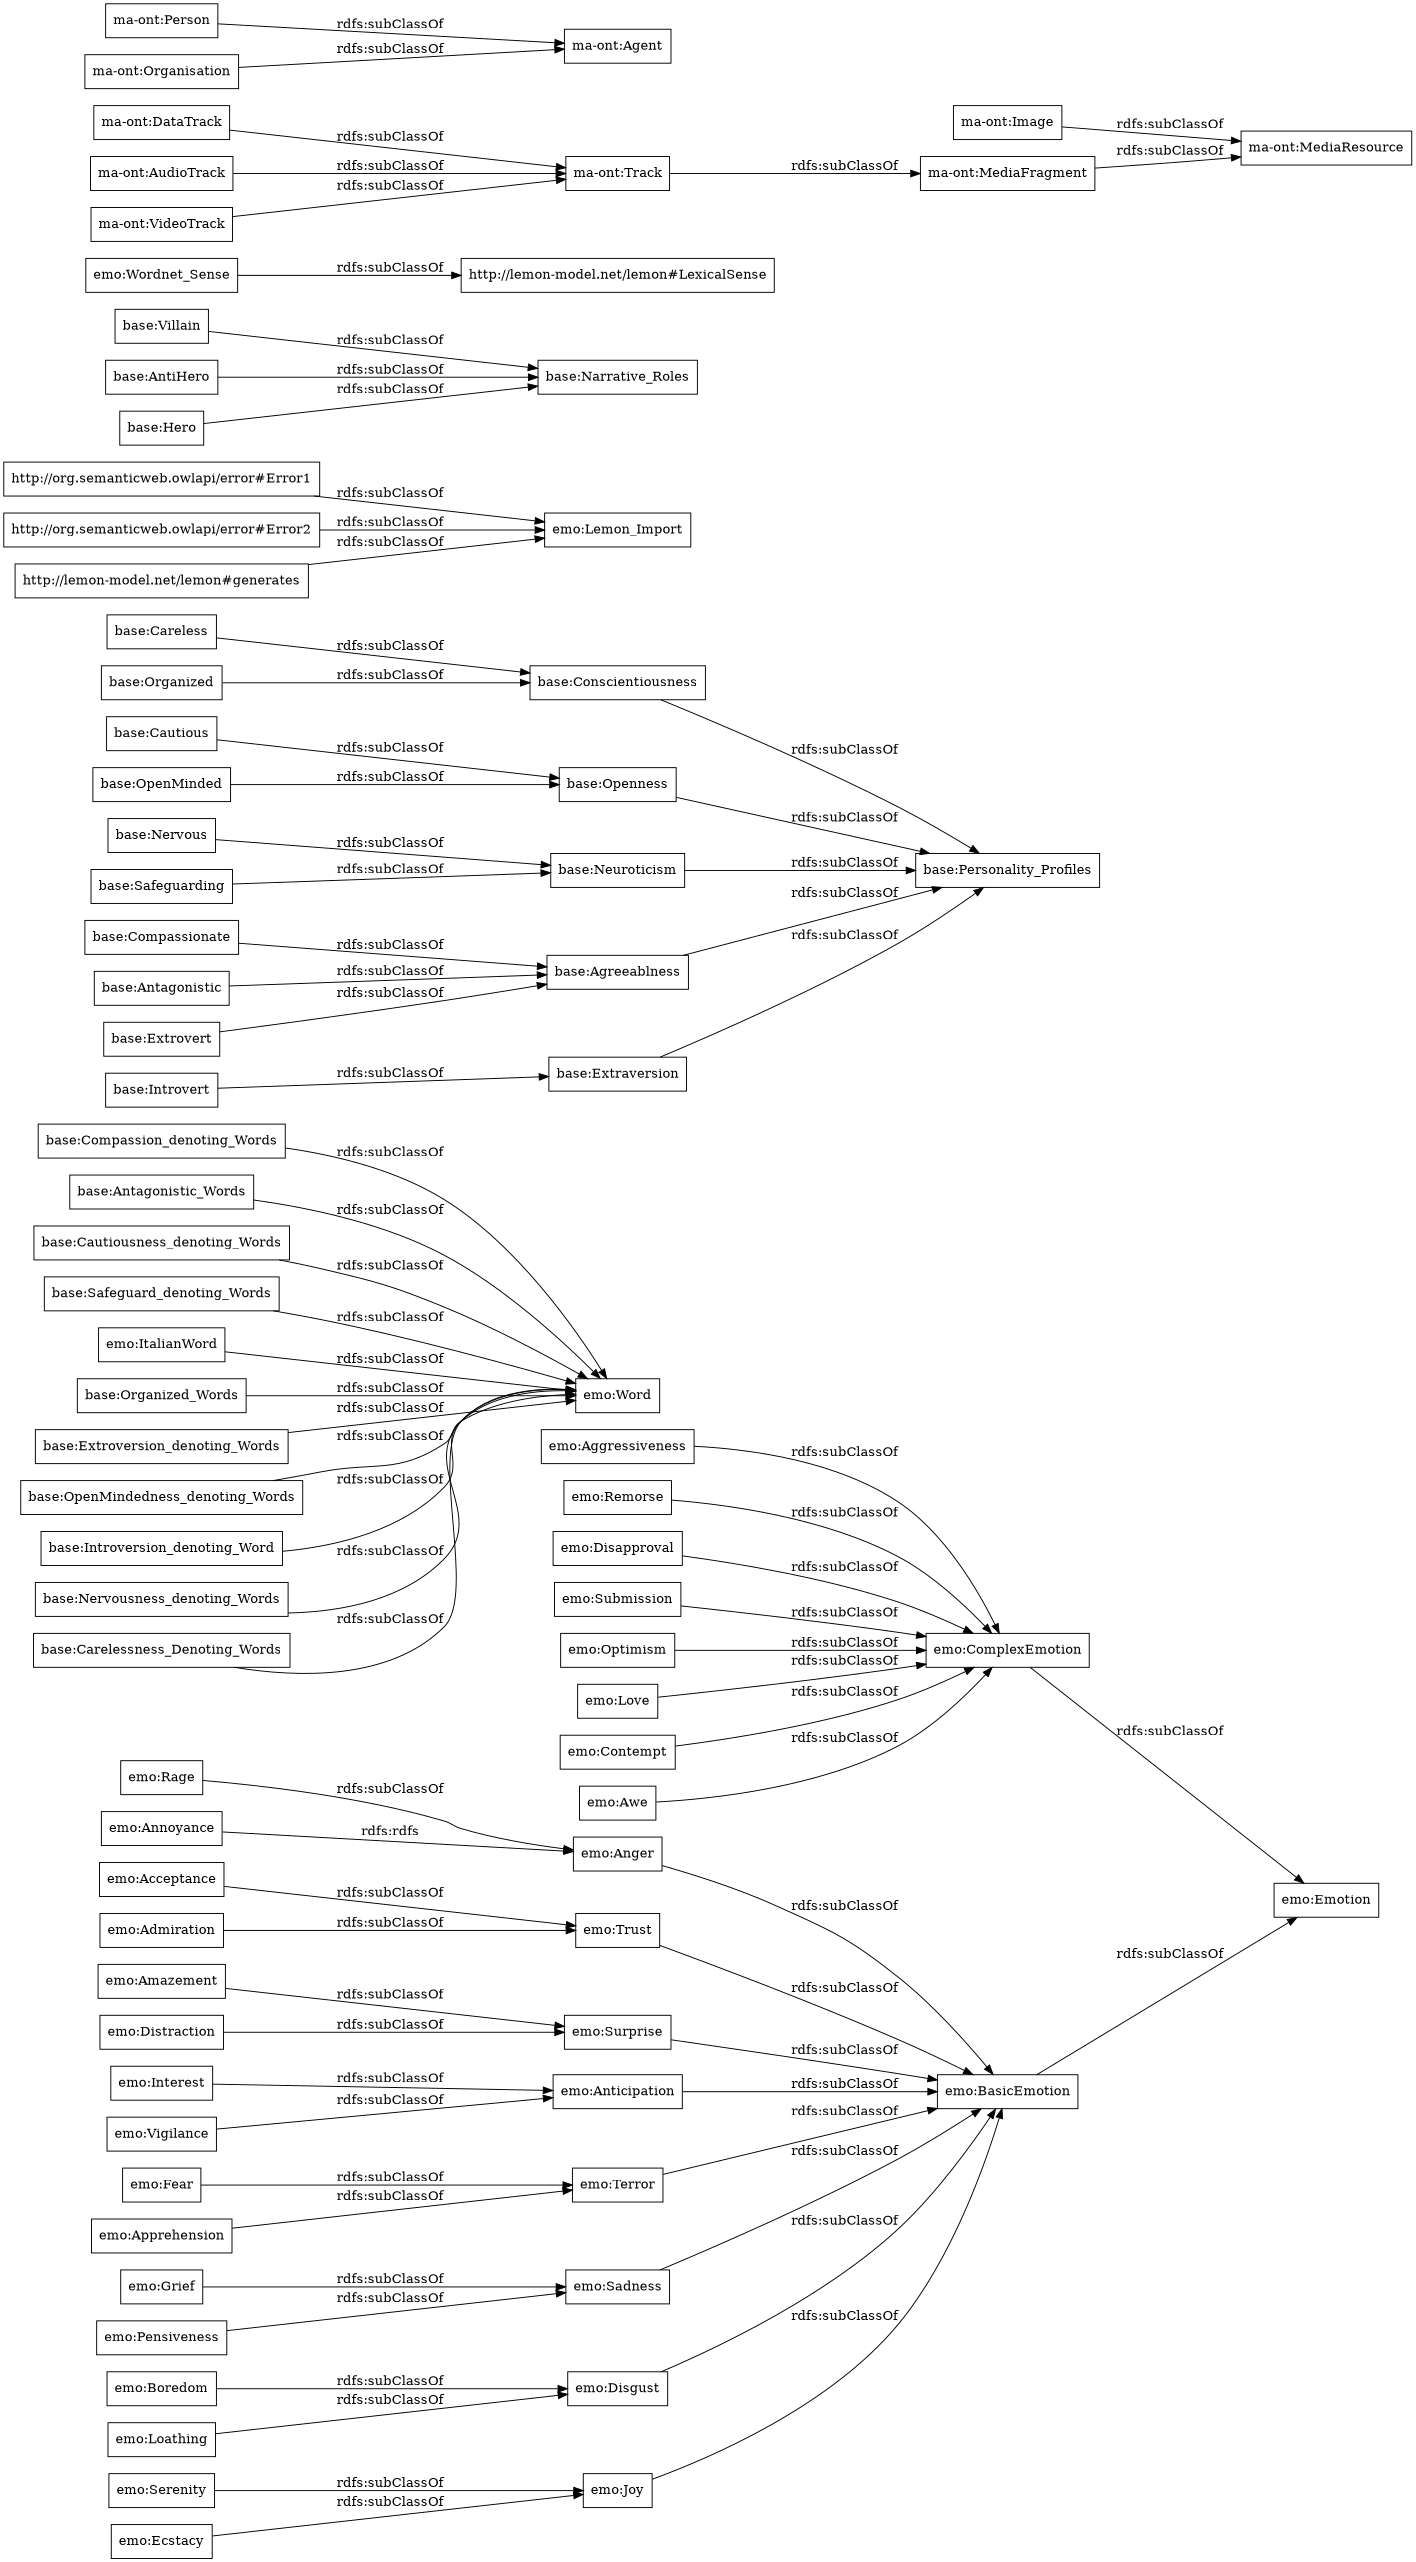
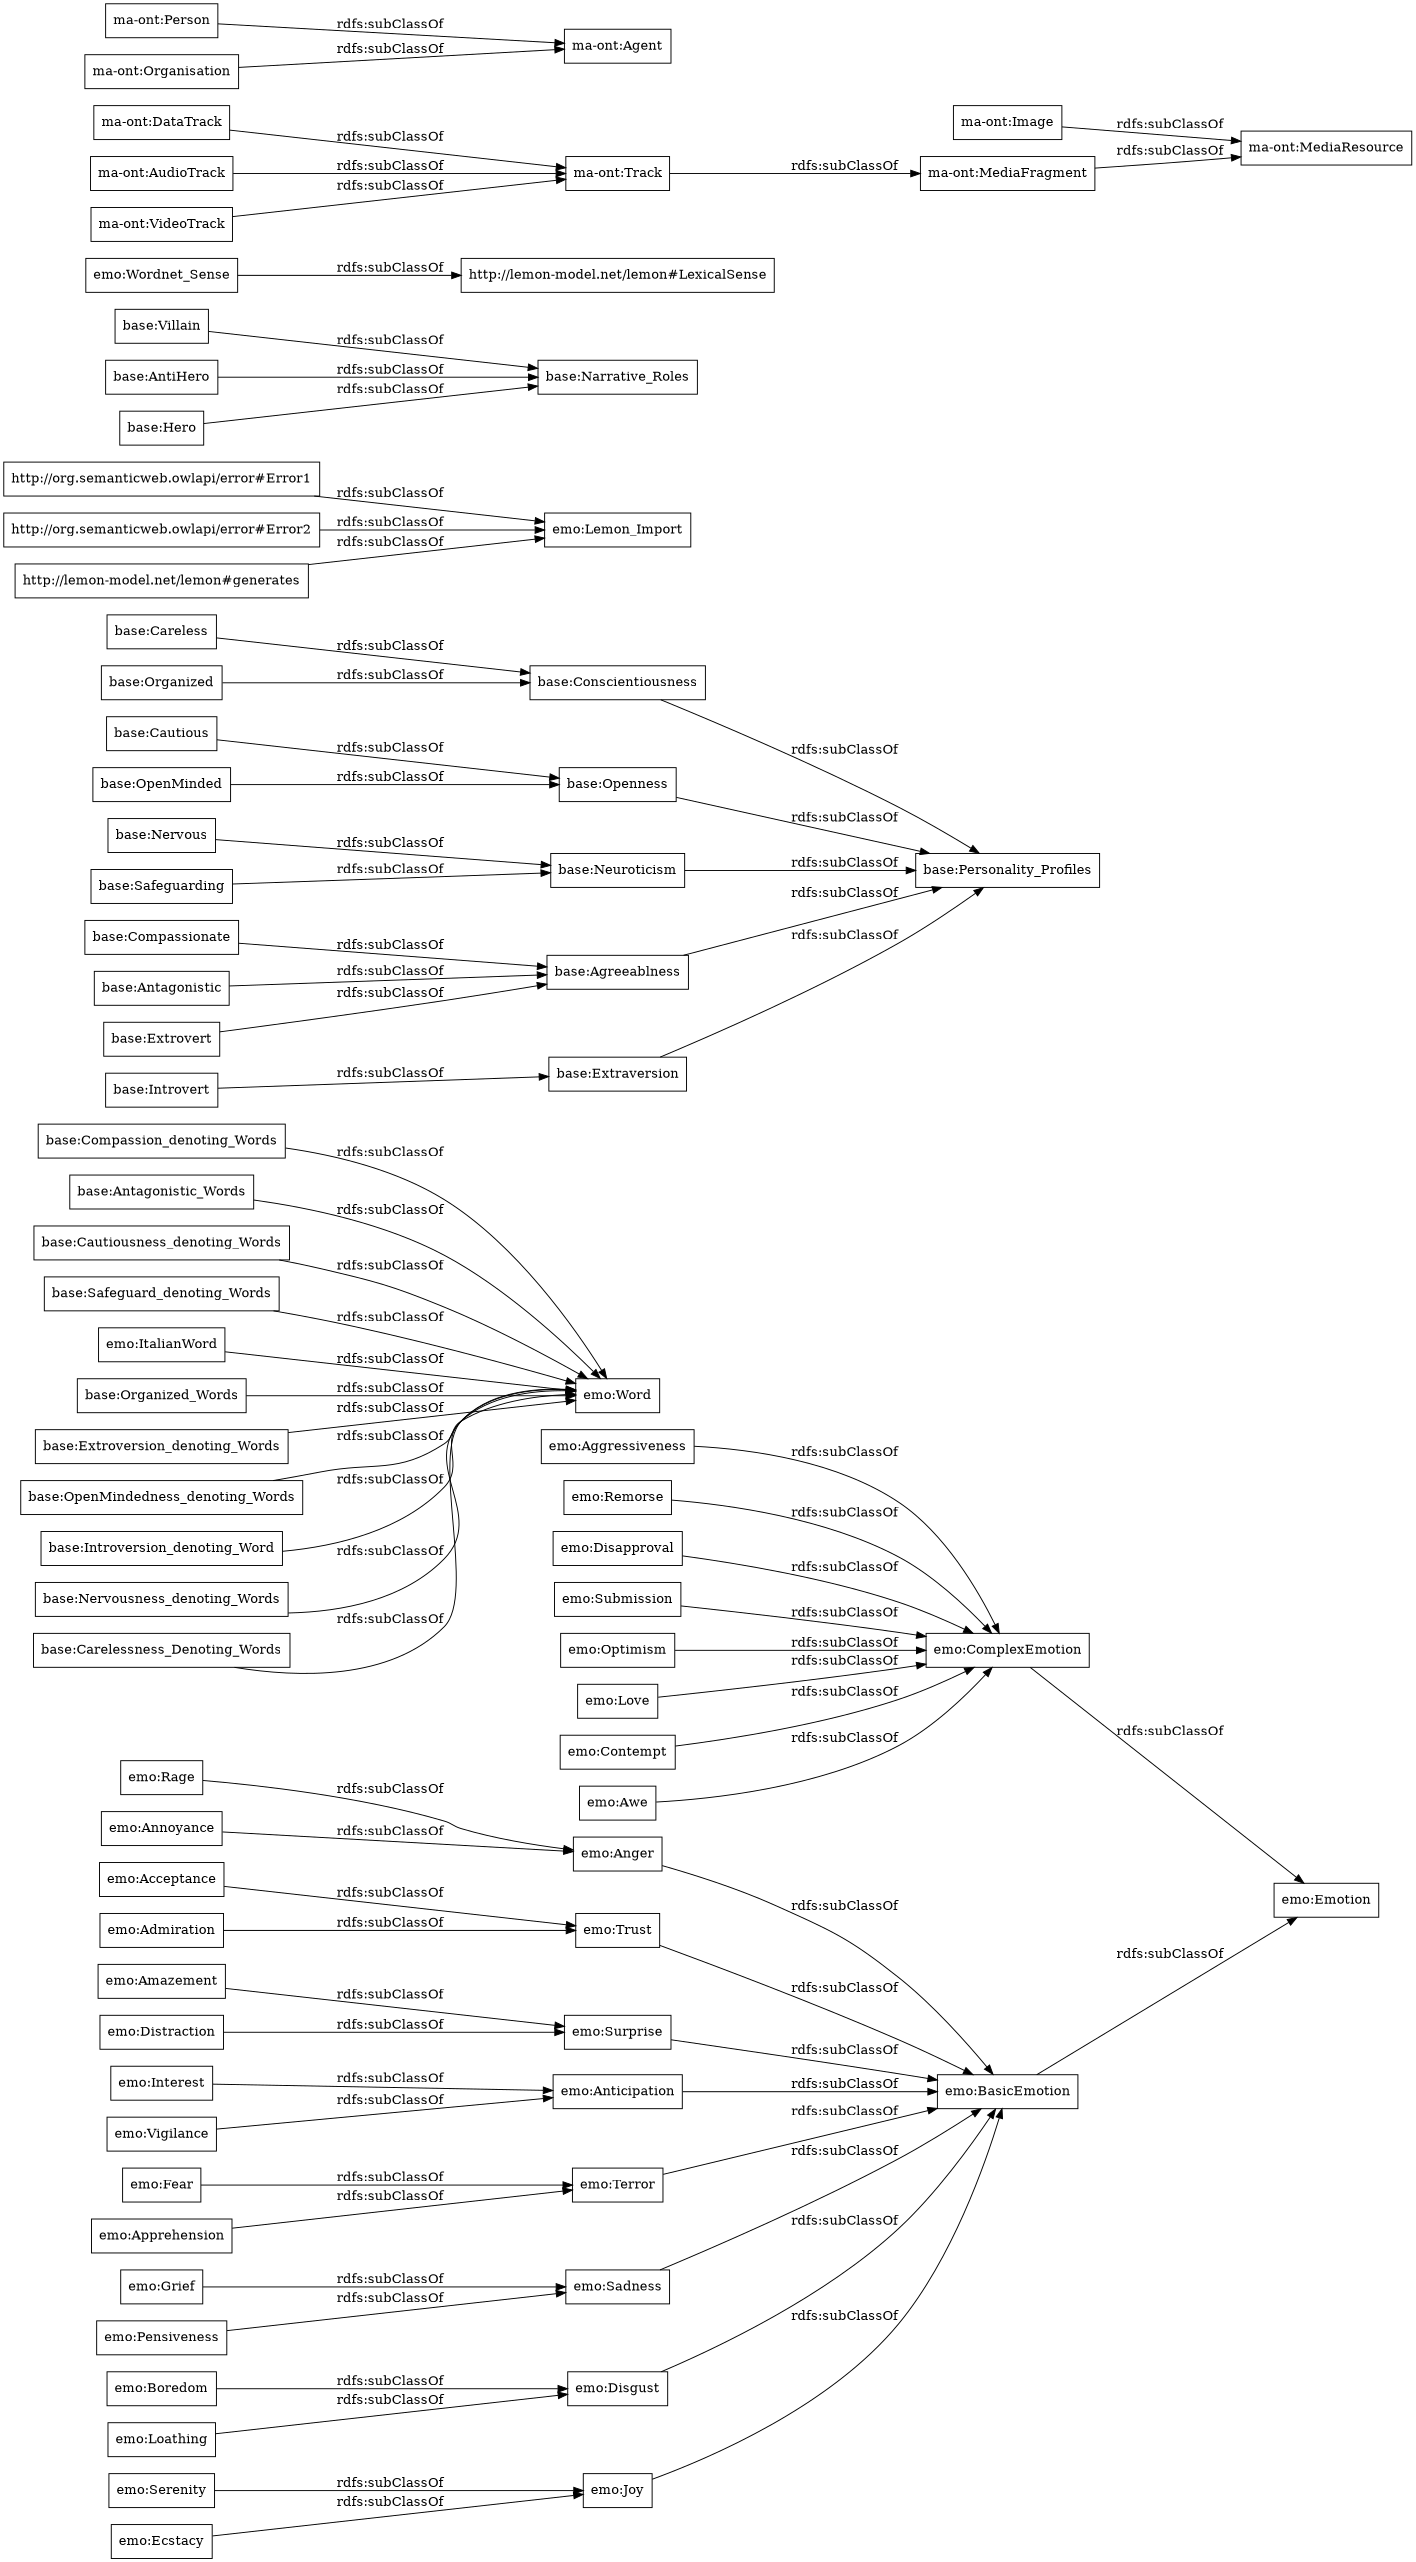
edge "emo:Annoyance" -> "emo:Anger": label "rdfs:rdfs" -> "rdfs:subClassOf"
